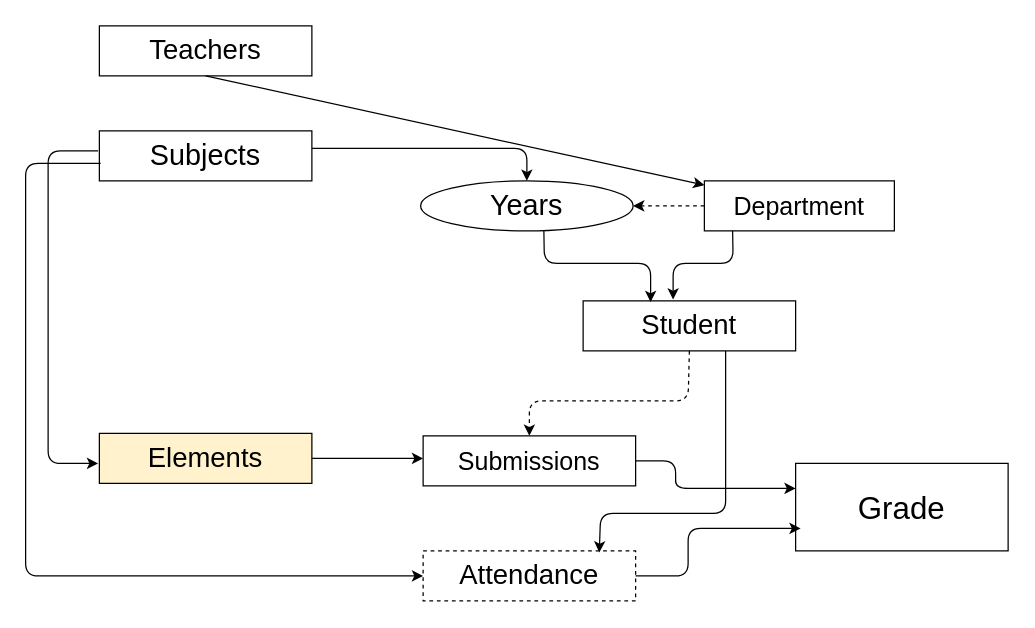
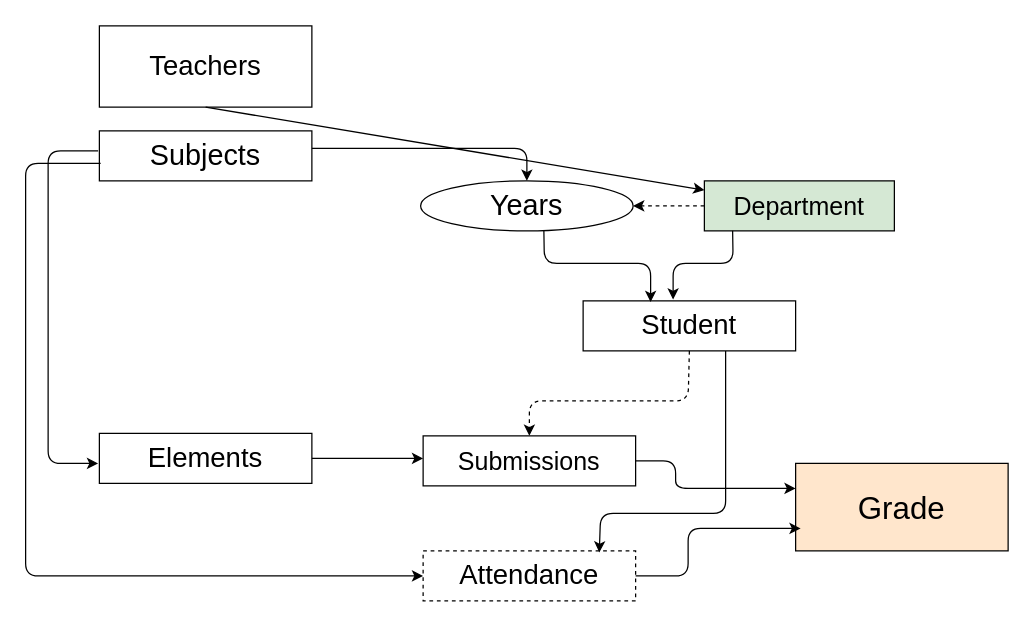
node "Teachers": size 213x50 -> 213x81
node "Department": fillcolor #ffffff -> #d5e8d4
node "Elements": fillcolor #fff2cc -> #ffffff
node "Grade": fillcolor #ffffff -> #ffe6cc
